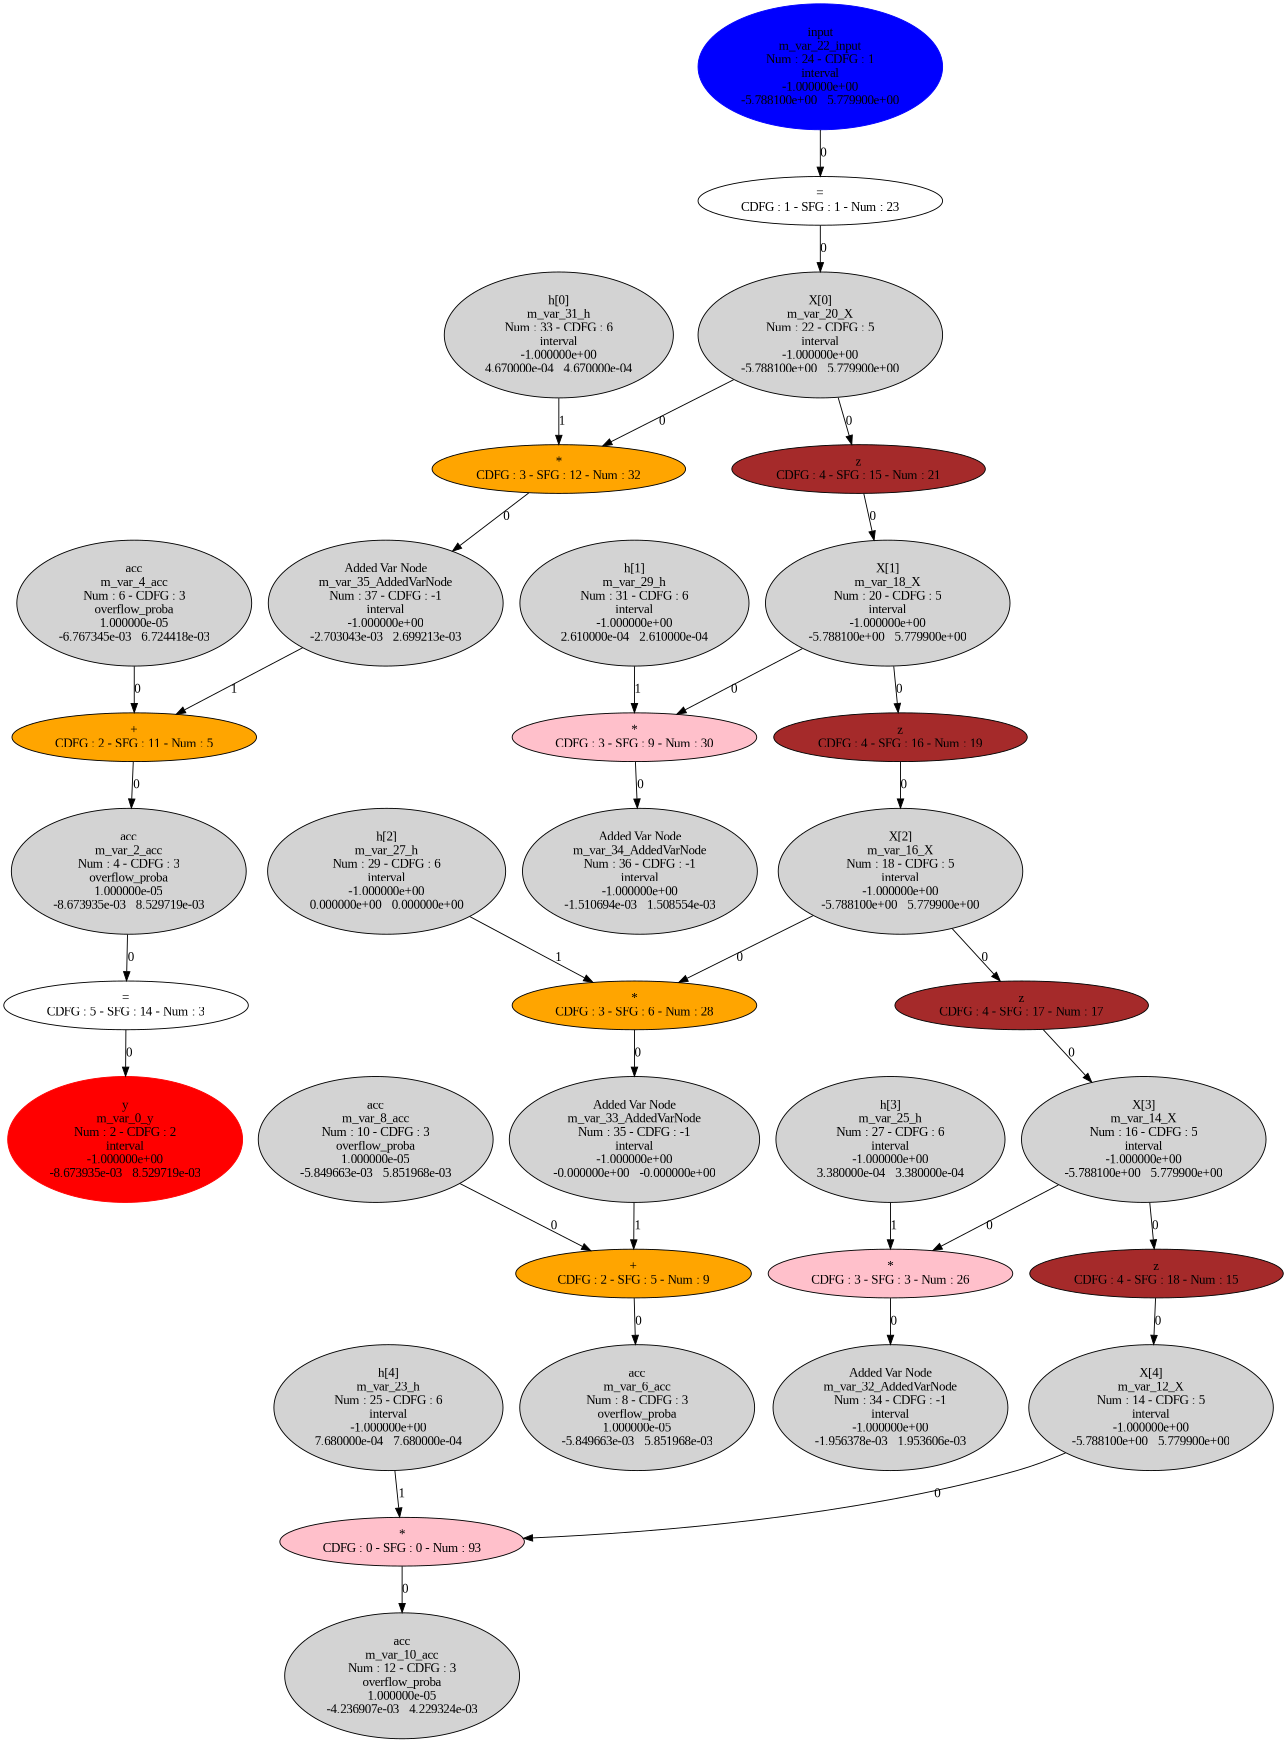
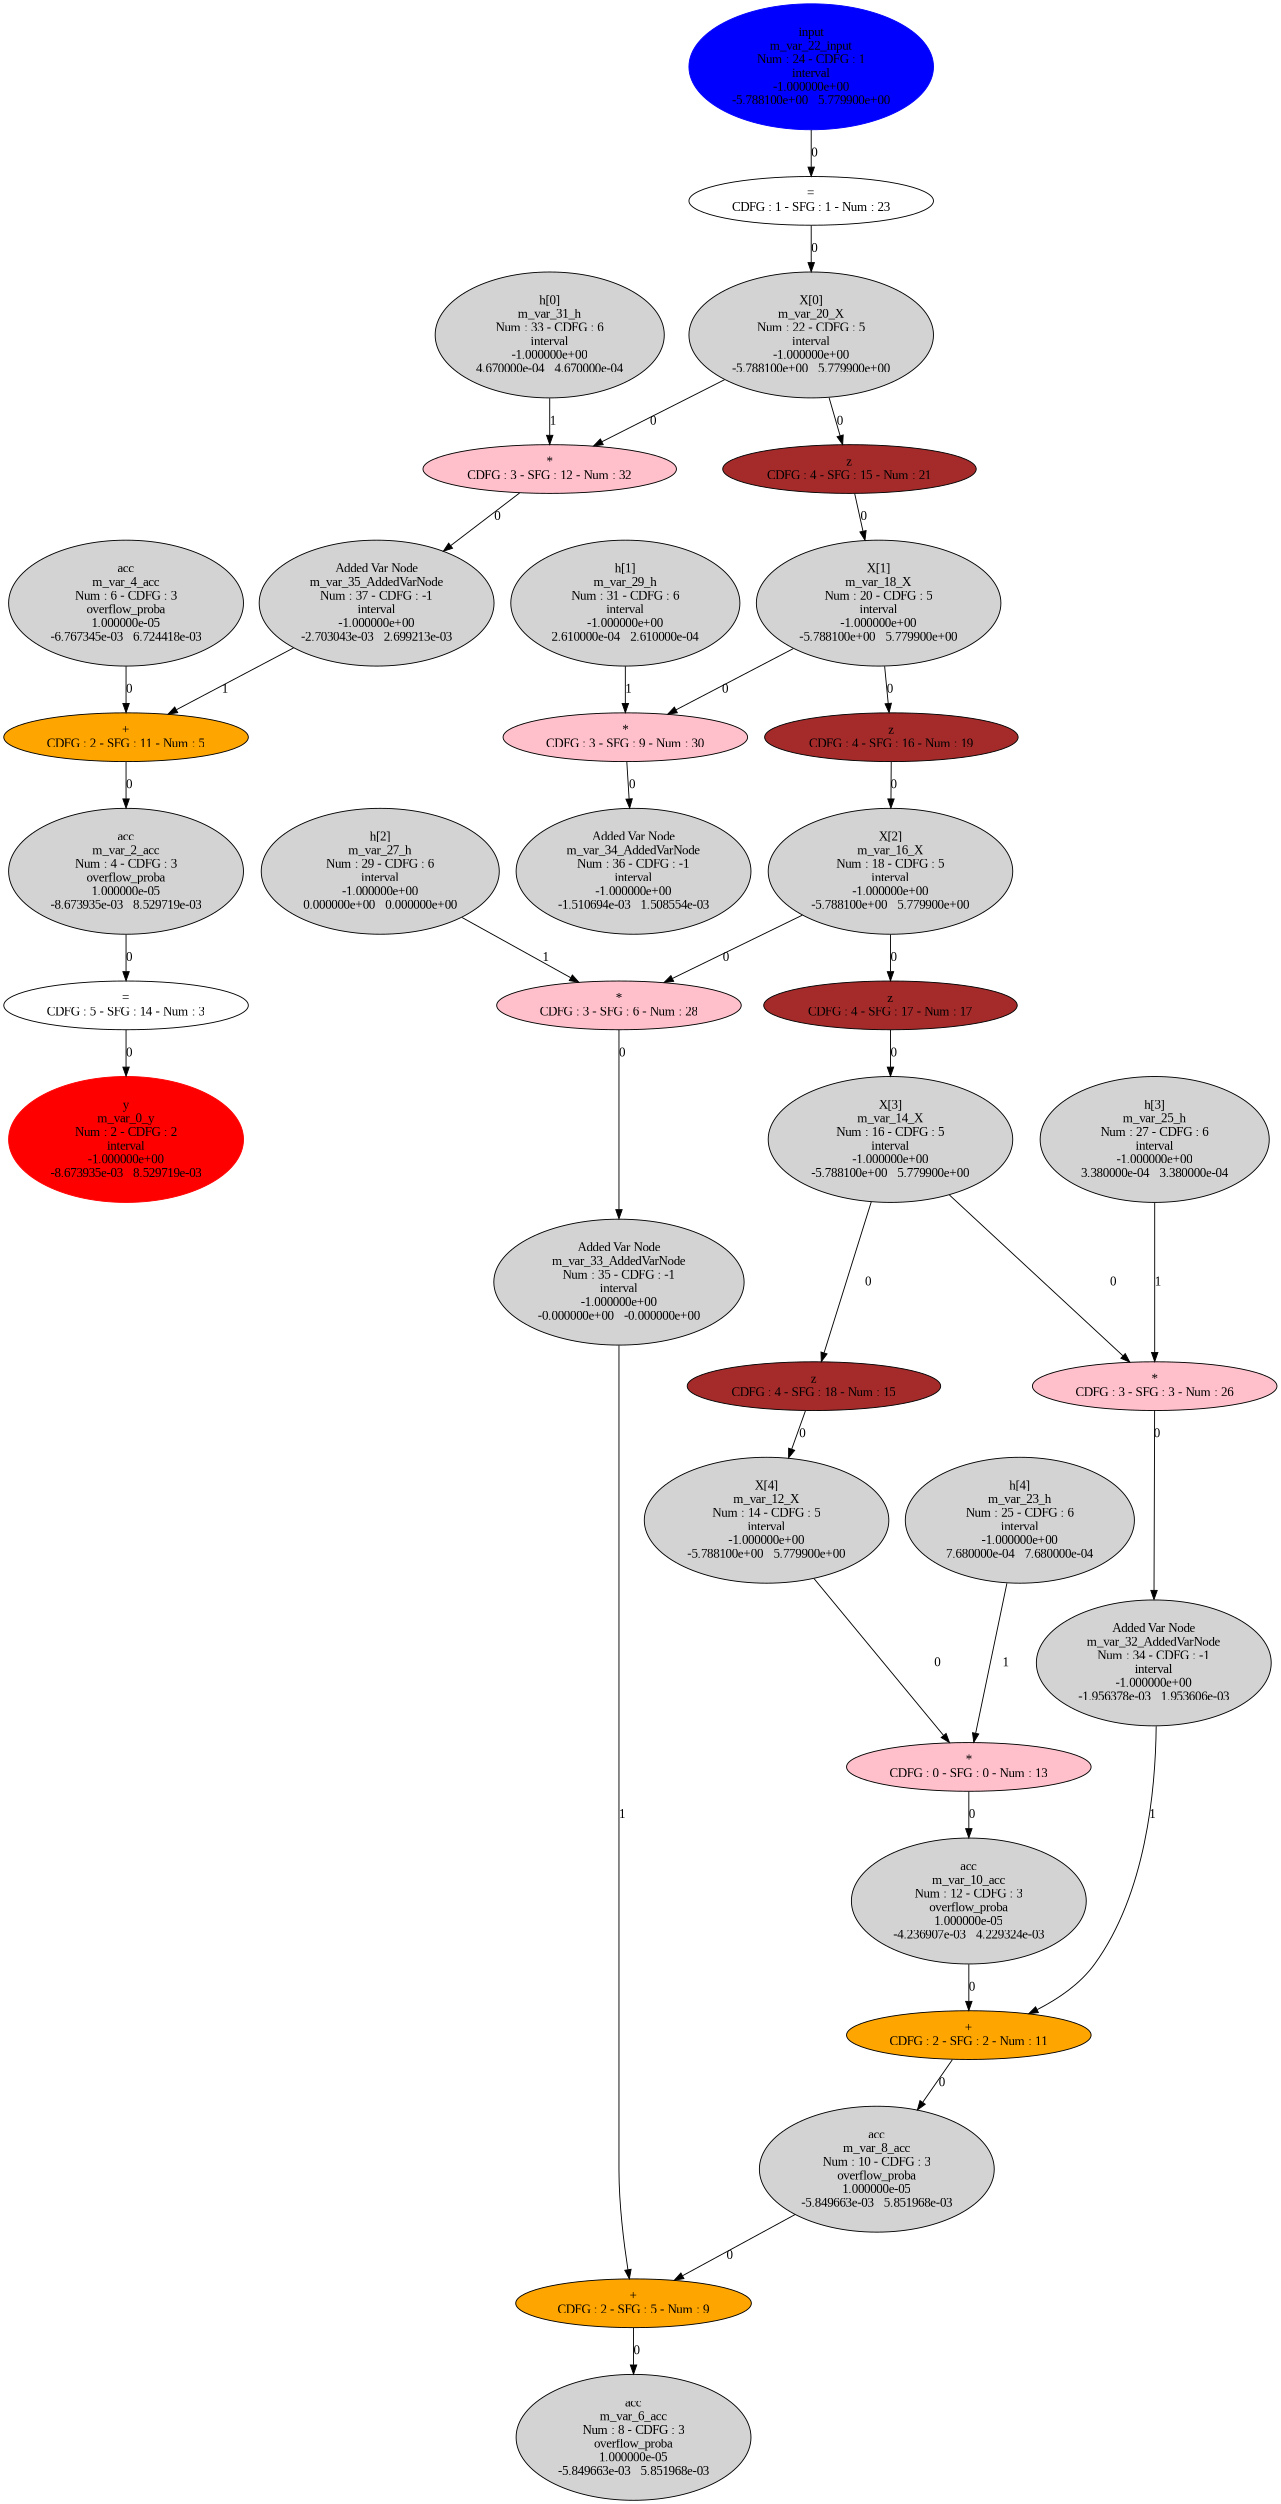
node "* CDFG : 3 - SFG : 12 - Num : 32": fillcolor orange -> pink
node "* CDFG : 3 - SFG : 6 - Num : 28": fillcolor orange -> pink
node "* CDFG : 0 - SFG : 0 - Num : 93": label "* CDFG : 0 - SFG : 0 - Num : 93" -> "* CDFG : 0 - SFG : 0 - Num : 13"
node "+ CDFG : 2 - SFG : 2 - Num : 11": added
